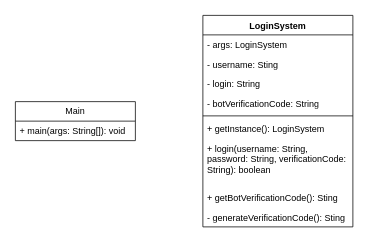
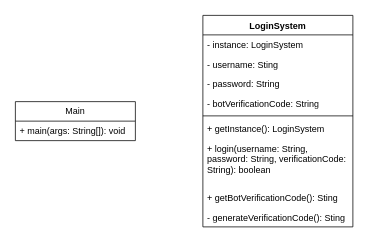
node "- args: LoginSystem": label "- args: LoginSystem" -> "- instance: LoginSystem"
node "- login: String": label "- login: String" -> "- password: String"
